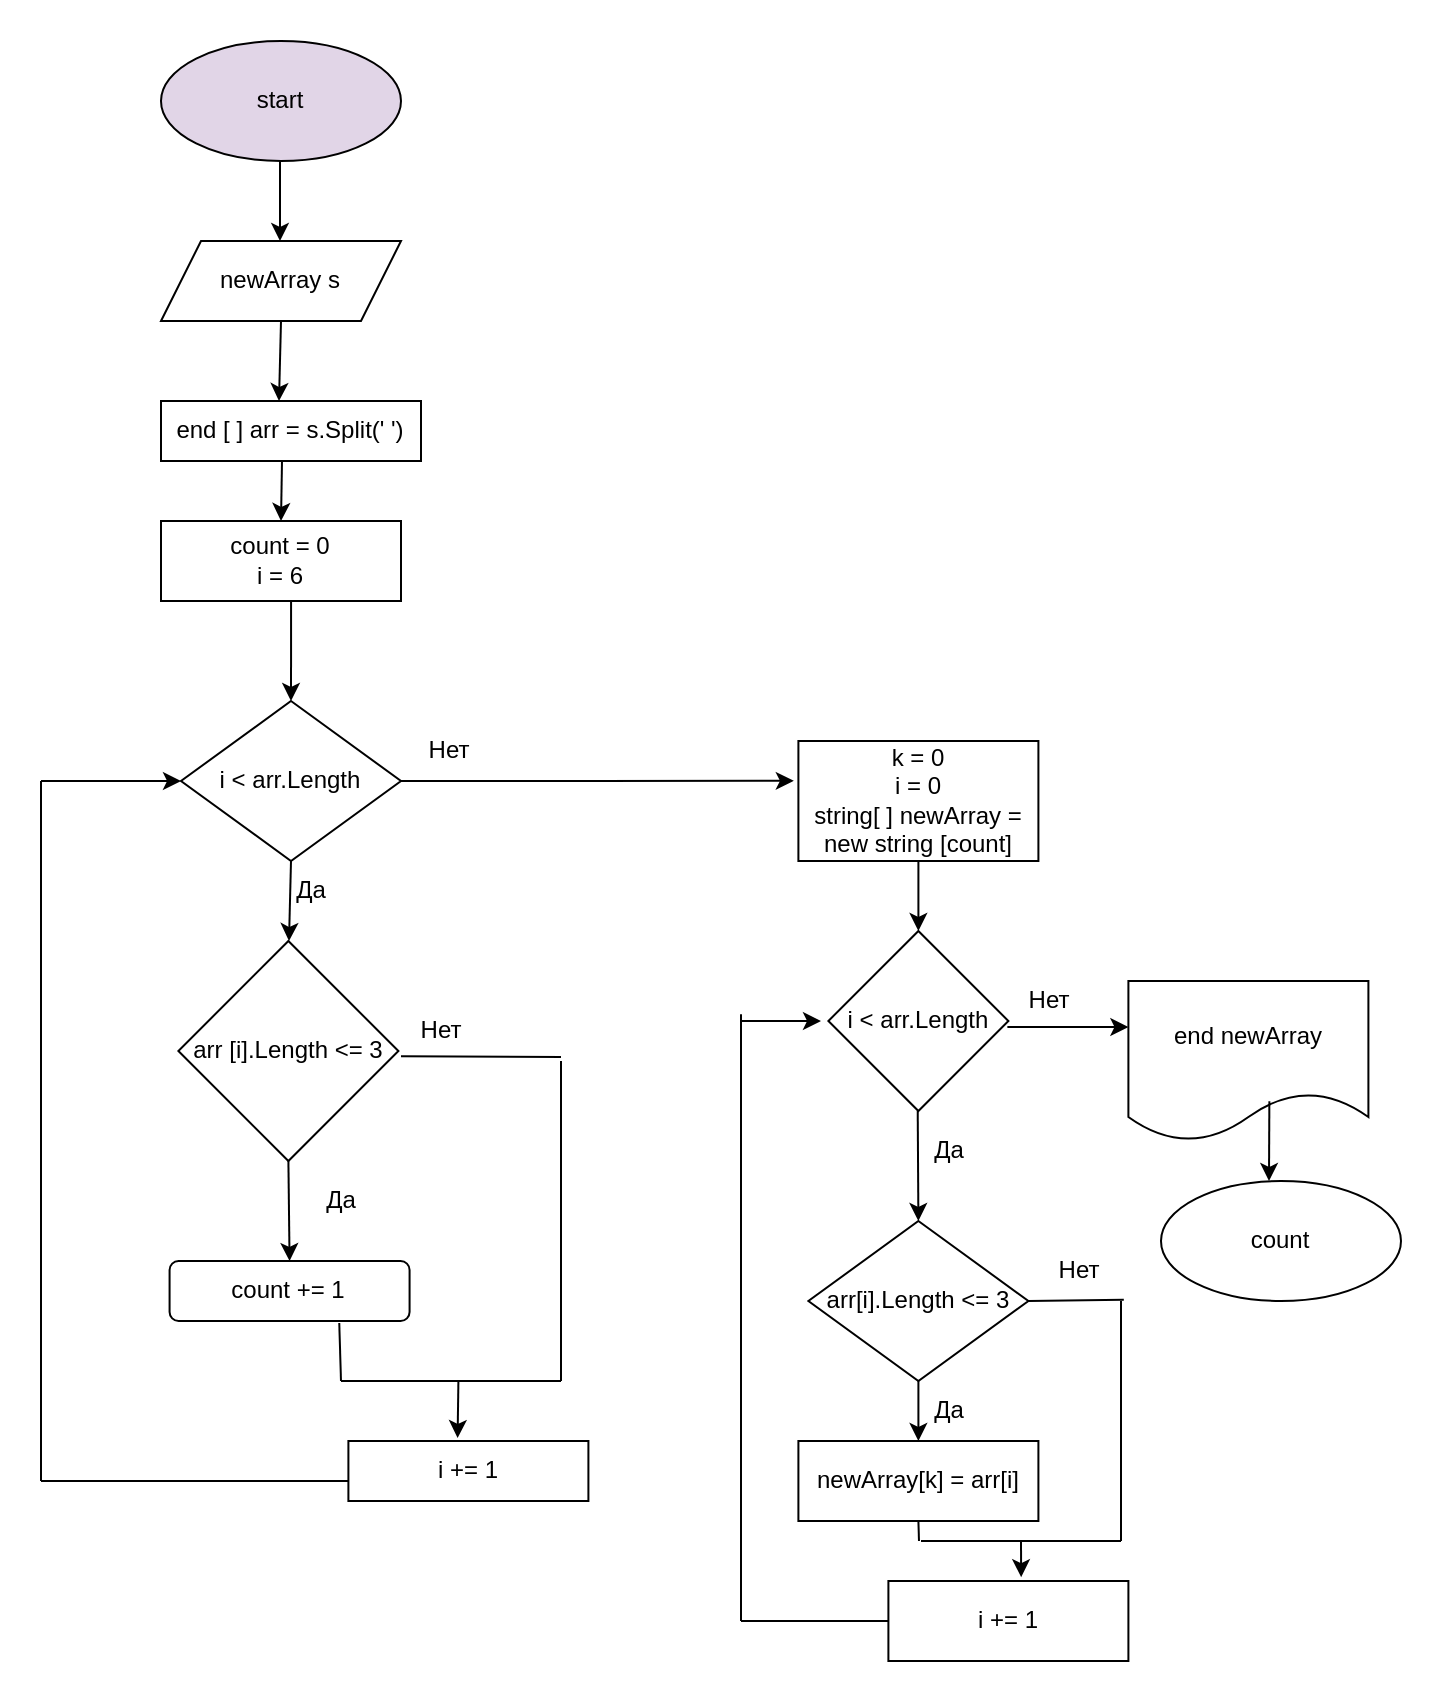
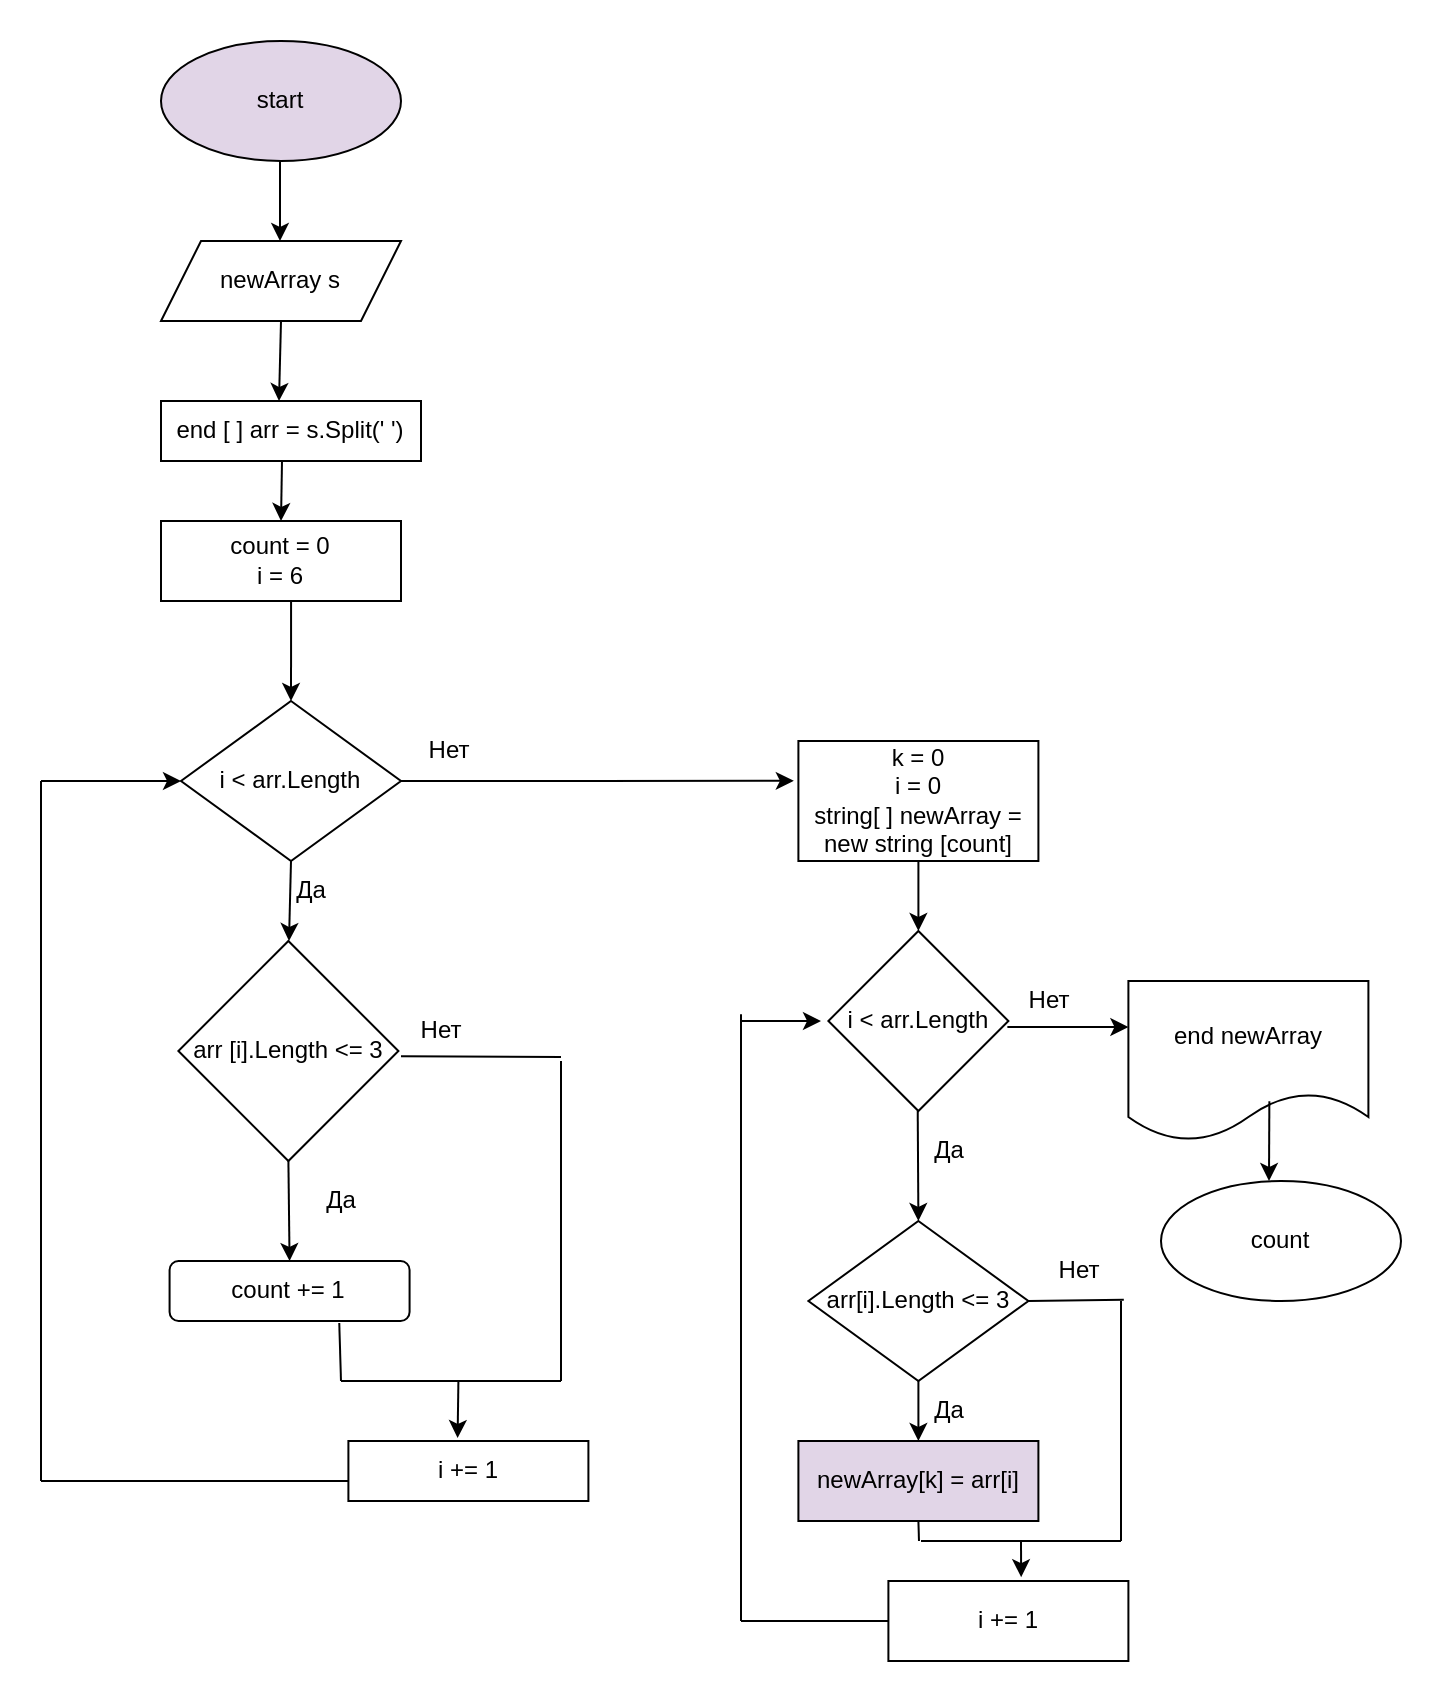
node "newArray[k] = arr[i]": fillcolor #ffffff -> #e1d5e7
